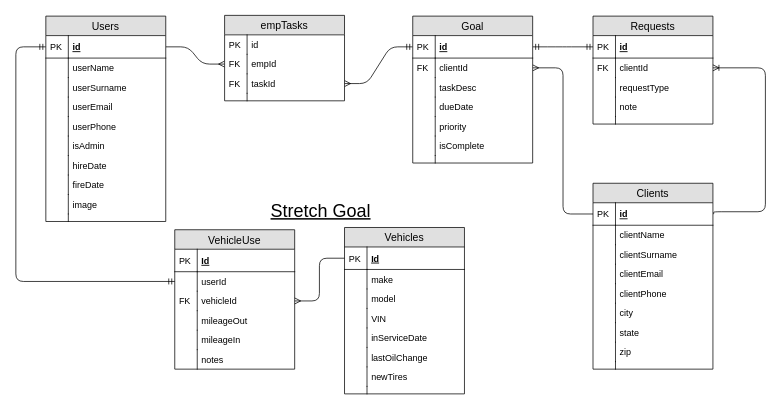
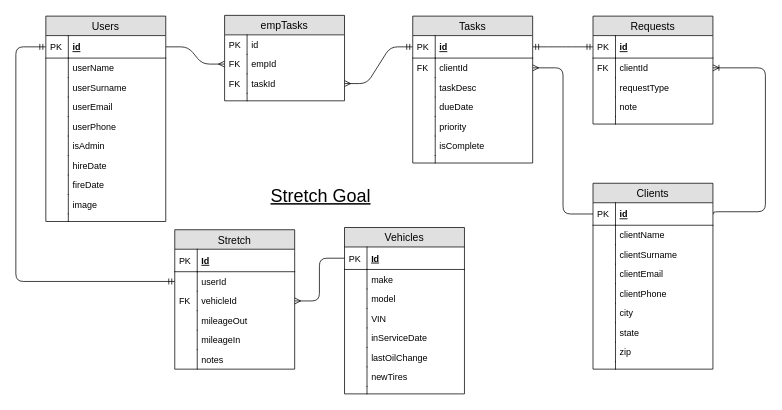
node "Goal": label "Goal" -> "Tasks"
node "Stretch Goal": moved (321, 211) -> (321, 196)
node "VehicleUse": label "VehicleUse" -> "Stretch"
